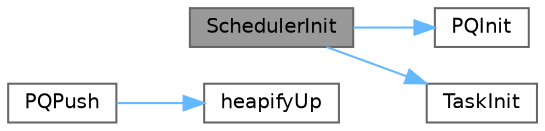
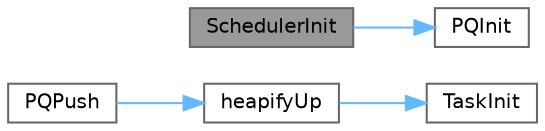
edge "SchedulerInit" -> "TaskInit": now "heapifyUp" -> "TaskInit"
